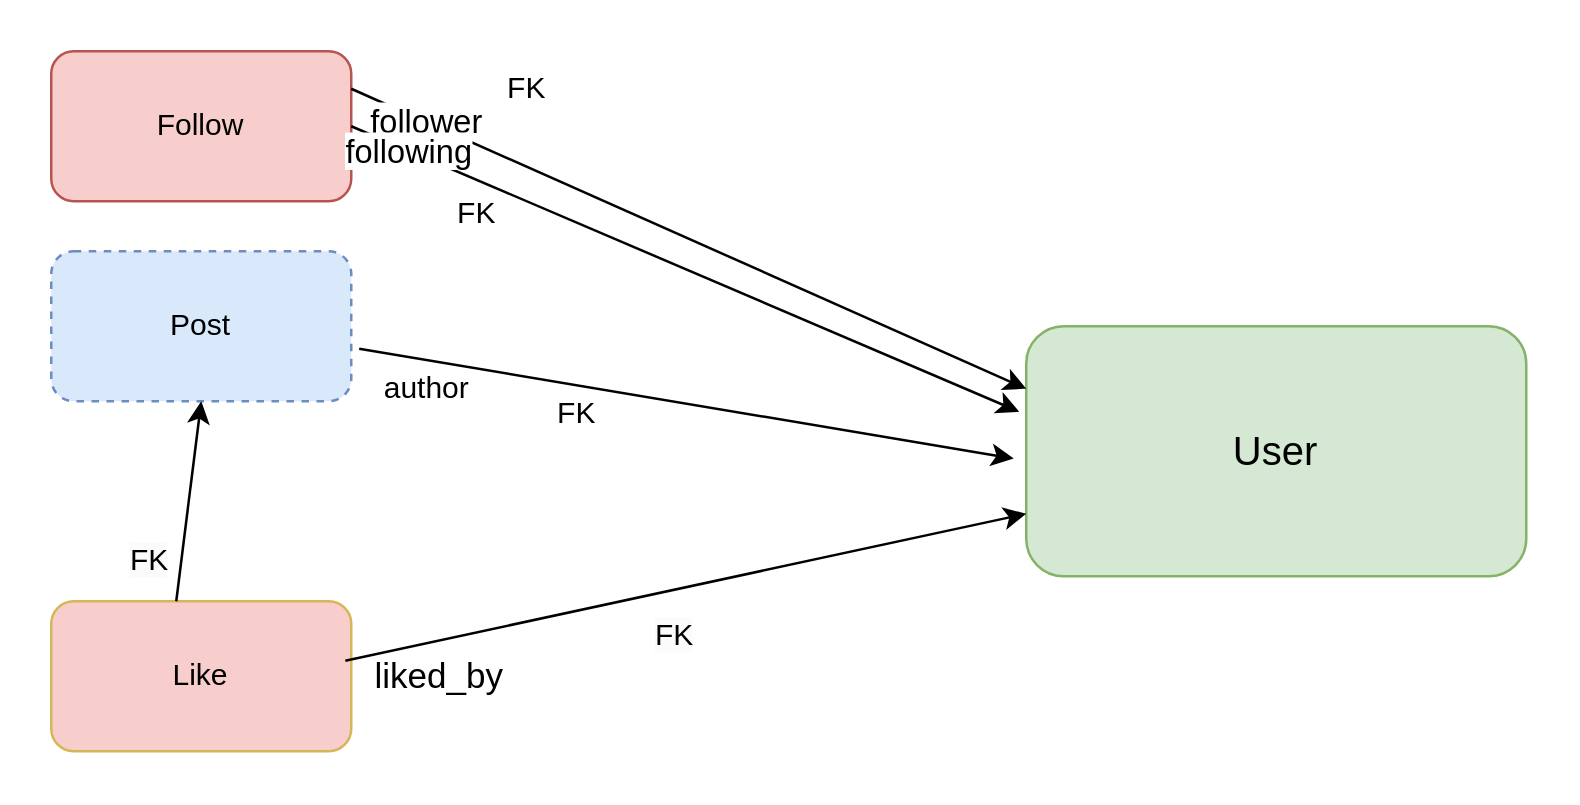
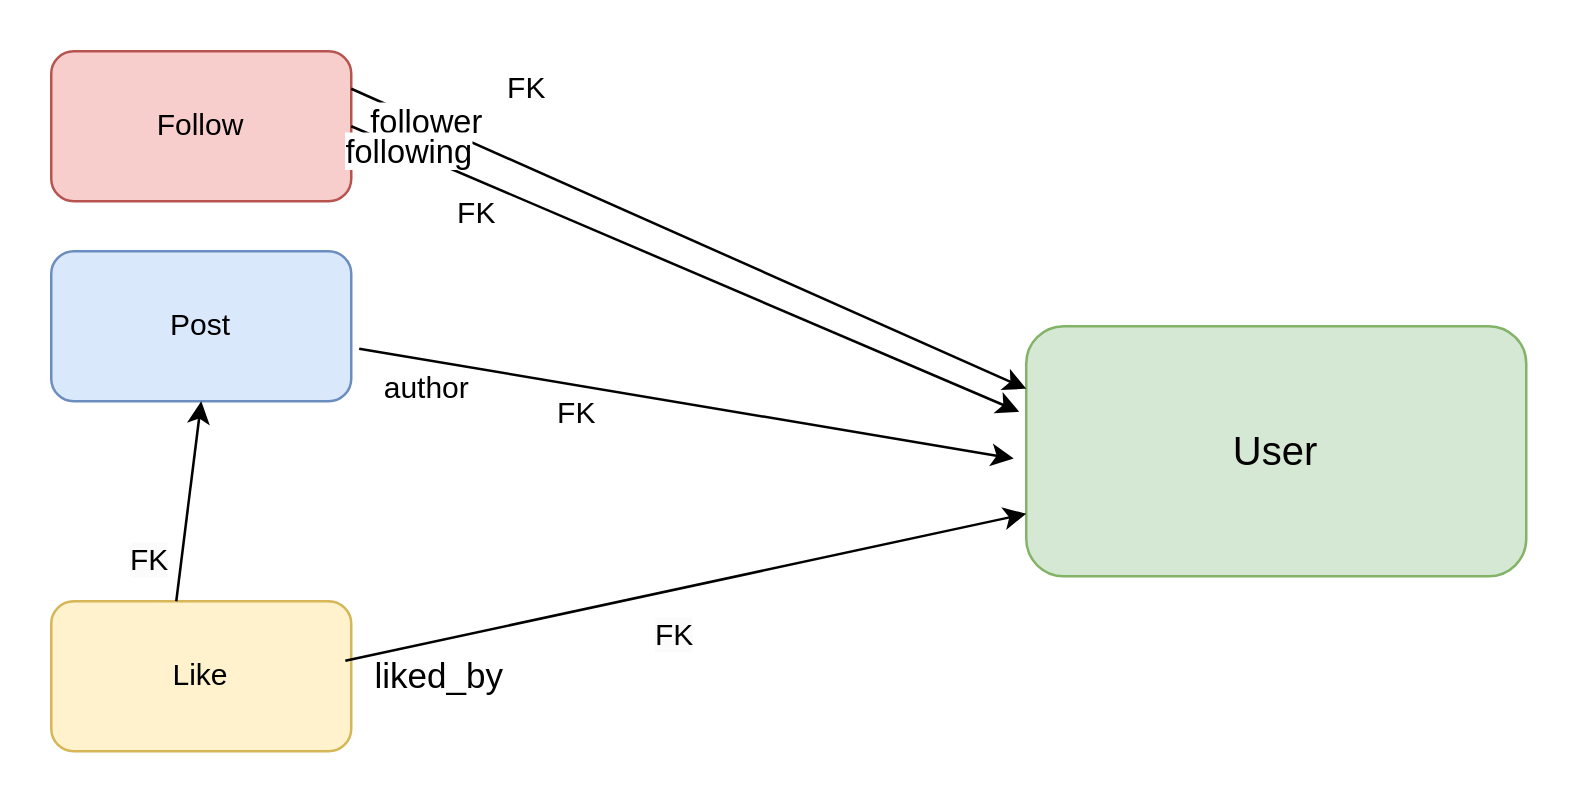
node "Post": style dashed -> solid
node "Like": fillcolor #f8cecc -> #fff2cc
